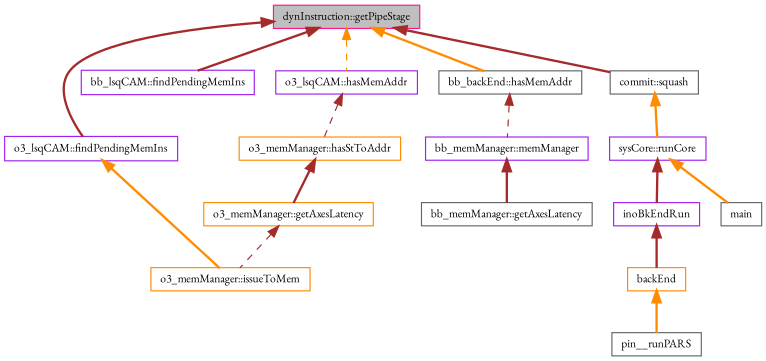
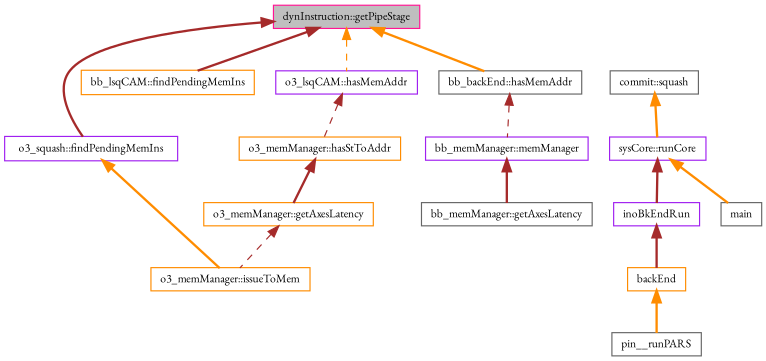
edge "commit::squash" -> "dynInstruction::getPipeStage": removed
node "bb_lsqCAM::findPendingMemIns": color purple -> darkorange
node "o3_lsqCAM::findPendingMemIns": label "o3_lsqCAM::findPendingMemIns" -> "o3_squash::findPendingMemIns"
